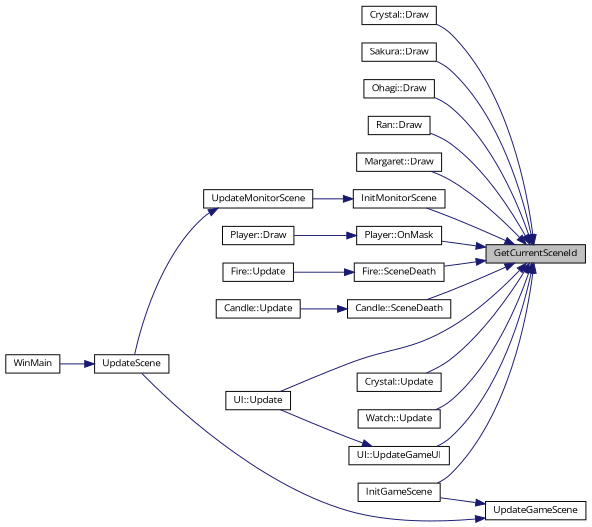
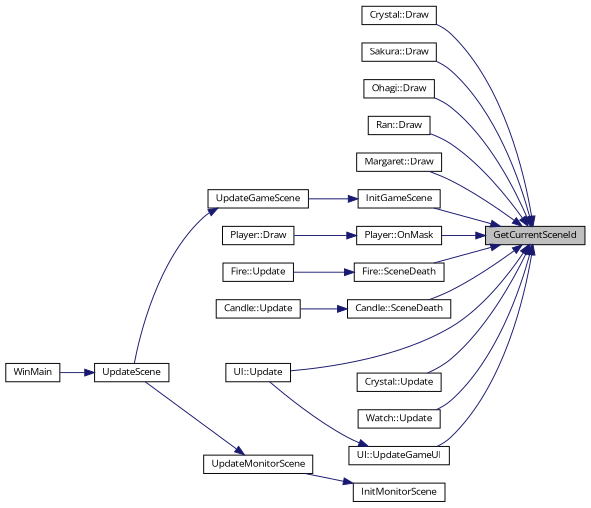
edge "InitMonitorScene" -> "GetCurrentSceneId": removed
edge "InitGameScene" -> "UpdateGameScene": reversed
